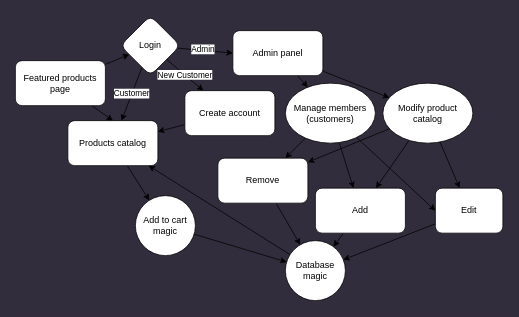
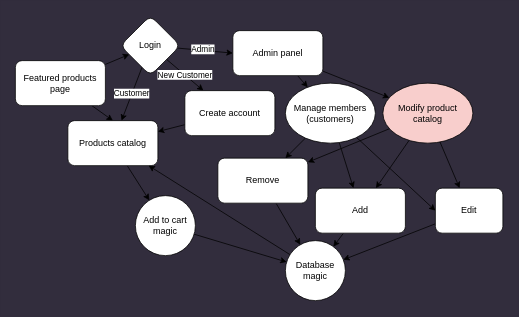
node "Modify product catalog": fillcolor #ffffff -> #f8cecc
